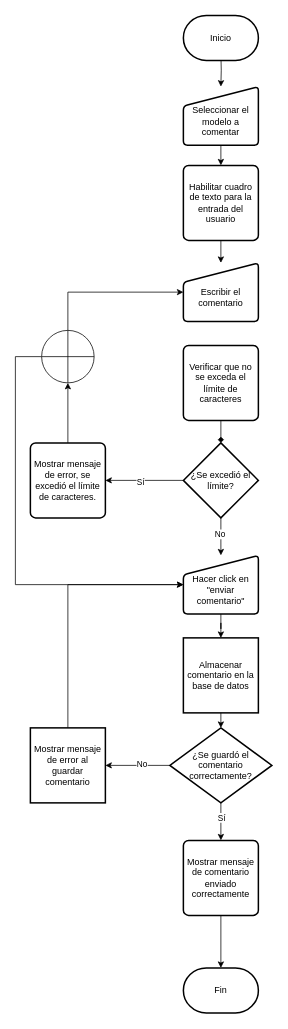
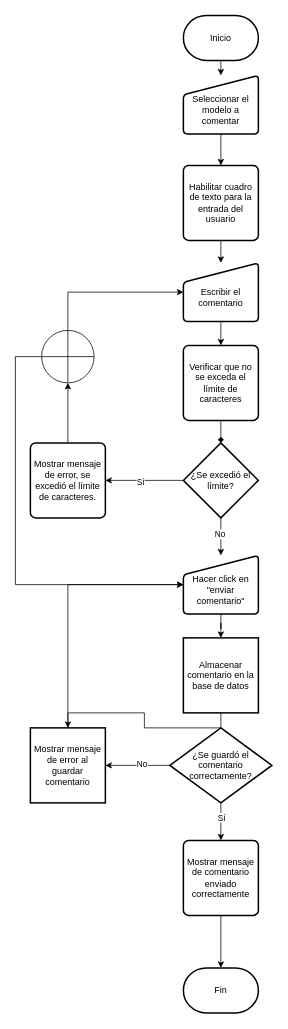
node "Seleccionar el modelo a comentar": moved (221, 116) -> (221, 105)
edge "Escribir el comentario" -> "Verificar que no se exceda el límite de caracteres": added
edge "Almacenar comentario en la base de datos" -> "¿Se guardó el comentario correctamente?": now "Almacenar comentario en la base de datos" -> "Mostrar mensaje de error al guardar comentario"
